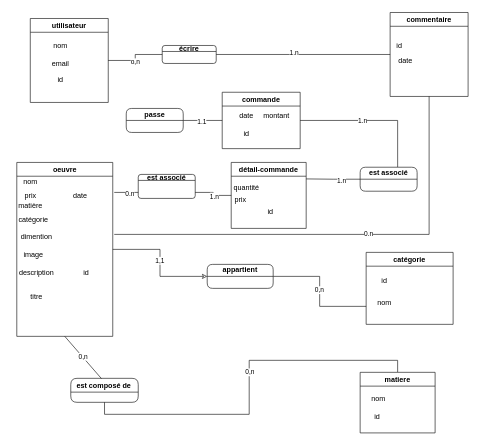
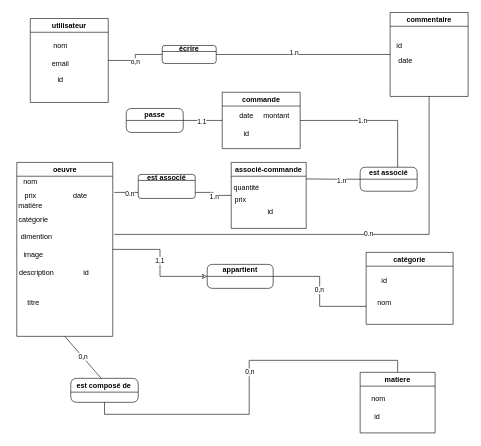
node "détail-commande": label "détail-commande" -> "associé-commande"
node "titre": moved (36, 297) -> (33, 303)
